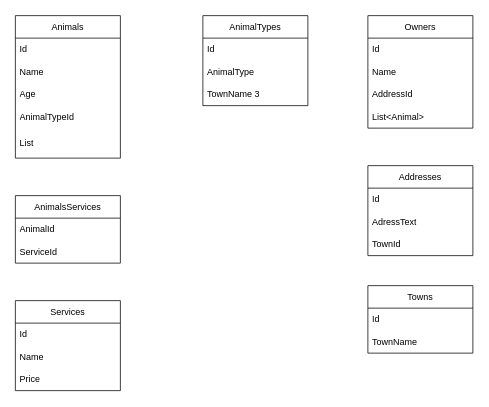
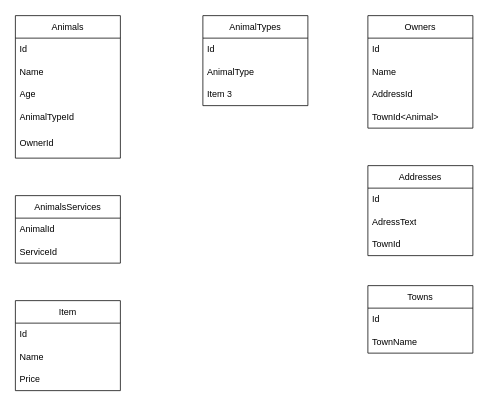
node "TownName 3": label "TownName 3" -> "Item 3"
node "List<Animal>": label "List<Animal>" -> "TownId<Animal>"
node "List": label "List" -> "OwnerId"
node "Services": label "Services" -> "Item"
